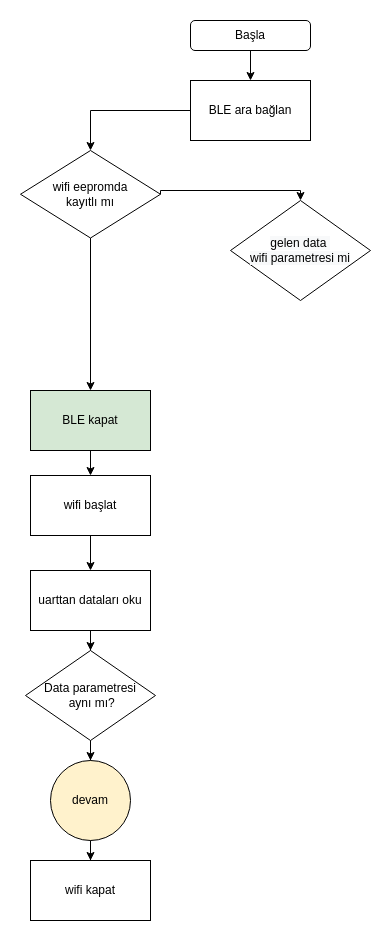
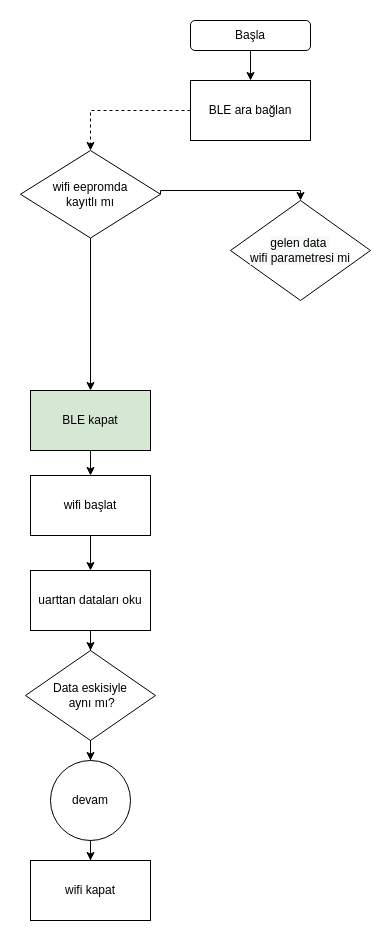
edge "BLE ara bağlan" -> "wifi eepromda kayıtlı mı": style solid -> dashed
node "Data parametresi aynı mı?": label "Data parametresi aynı mı?" -> "Data eskisiyle aynı mı?"
node "devam": fillcolor #fff2cc -> #ffffff
